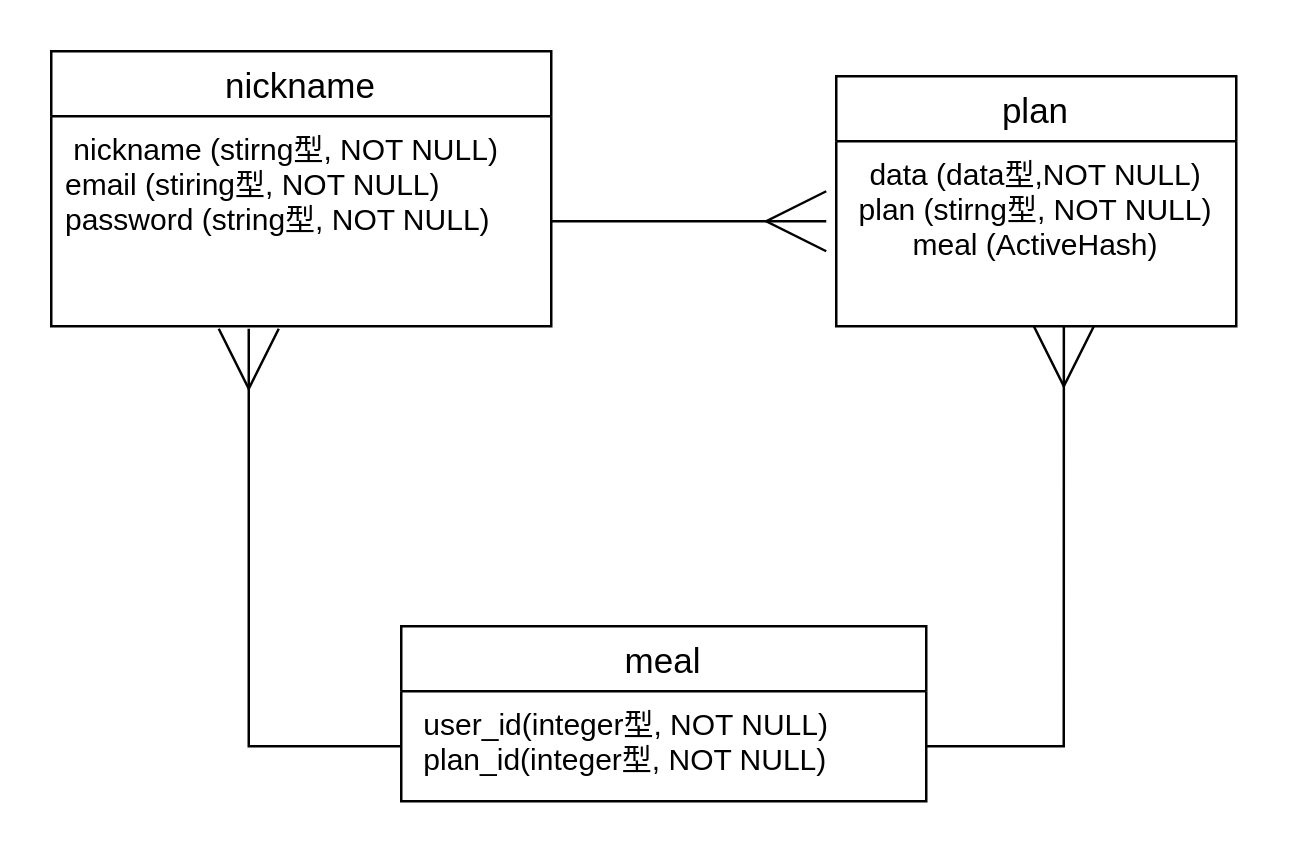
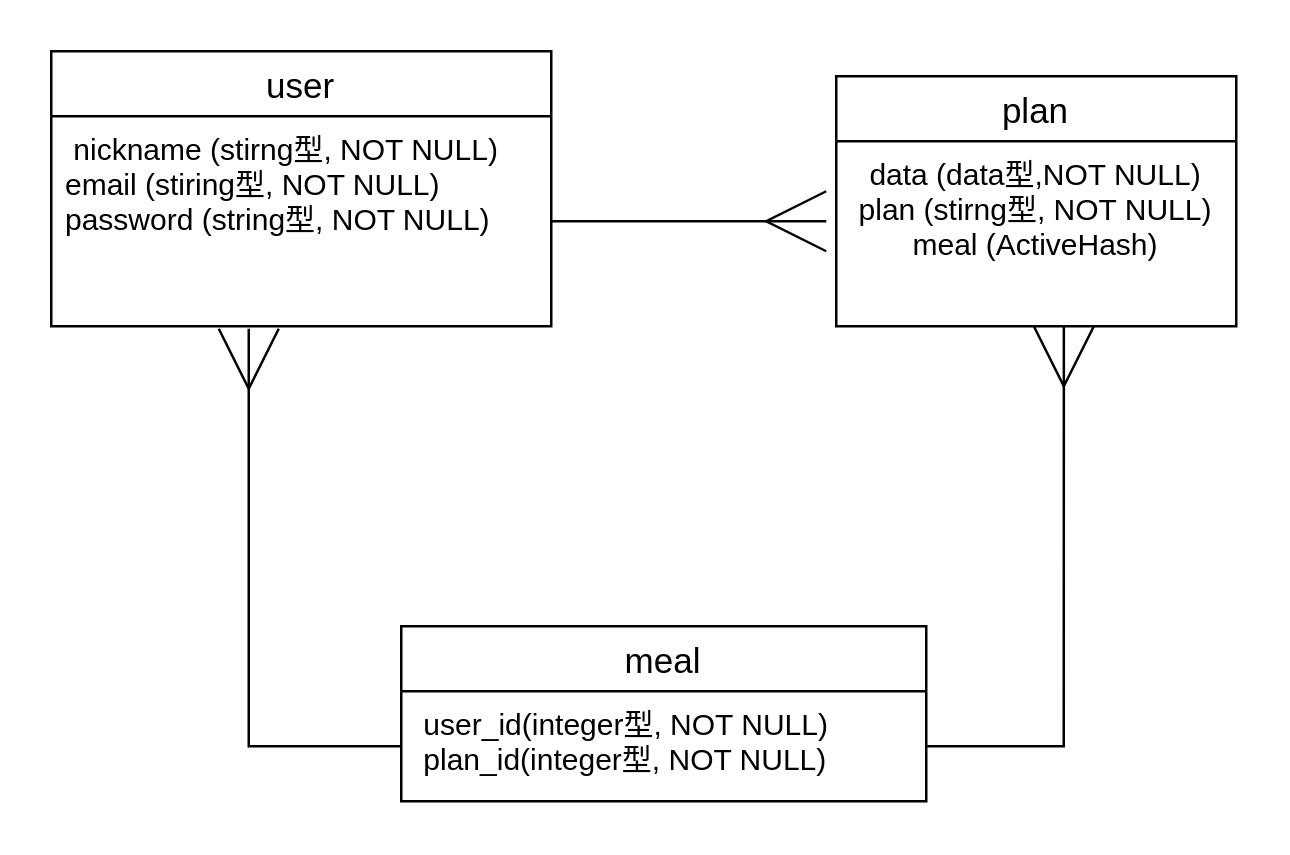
node "nickname": label "nickname" -> "user"
